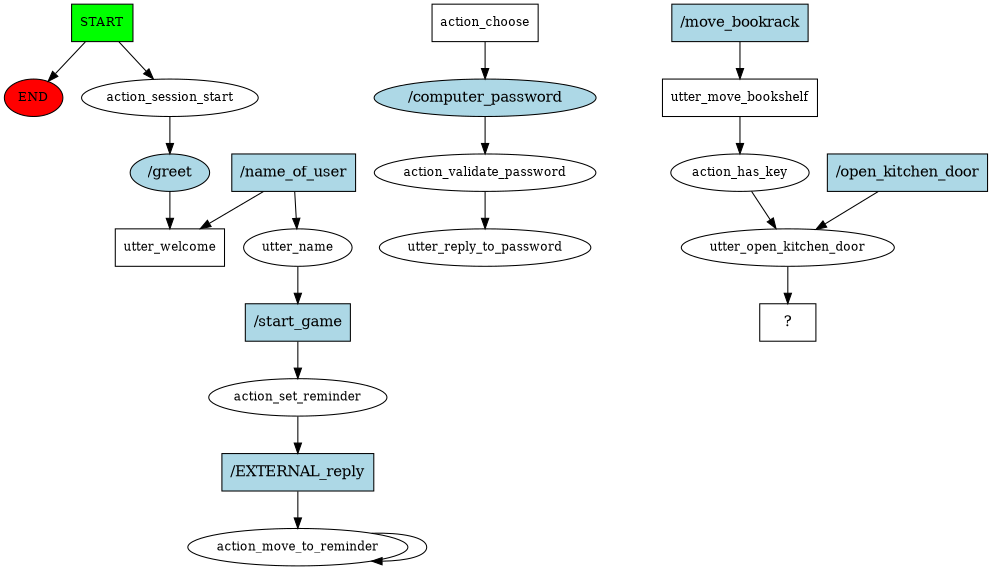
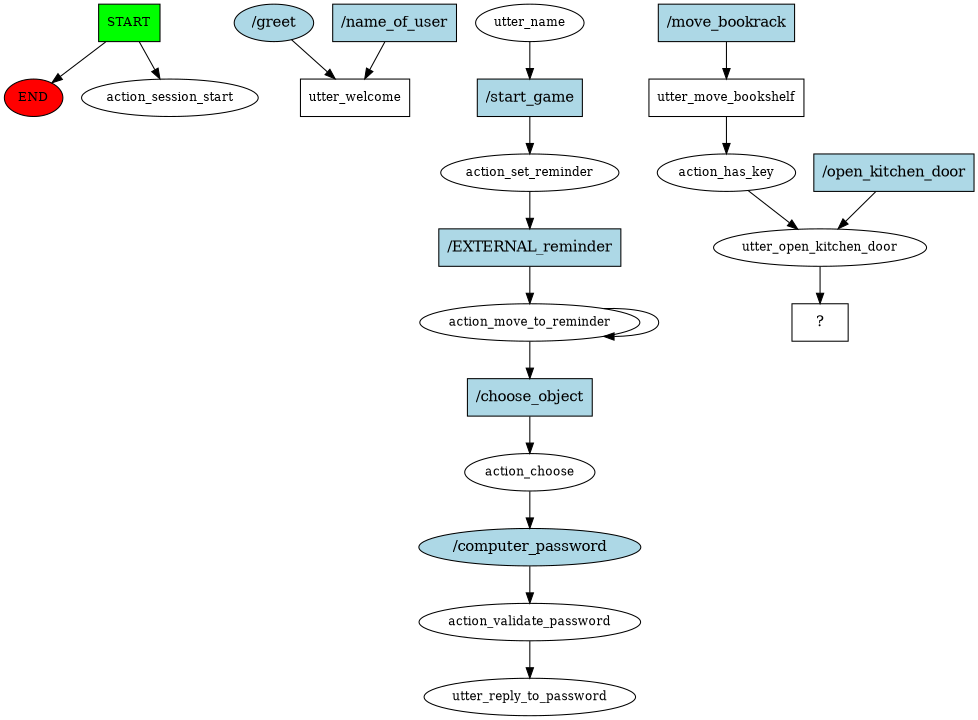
node "action_choose": shape box -> ellipse
edge "action_session_start" -> "/greet": removed
edge "/name_of_user" -> "utter_name": removed
node "/choose_object": added
node "/EXTERNAL_reply": label "/EXTERNAL_reply" -> "/EXTERNAL_reminder"
